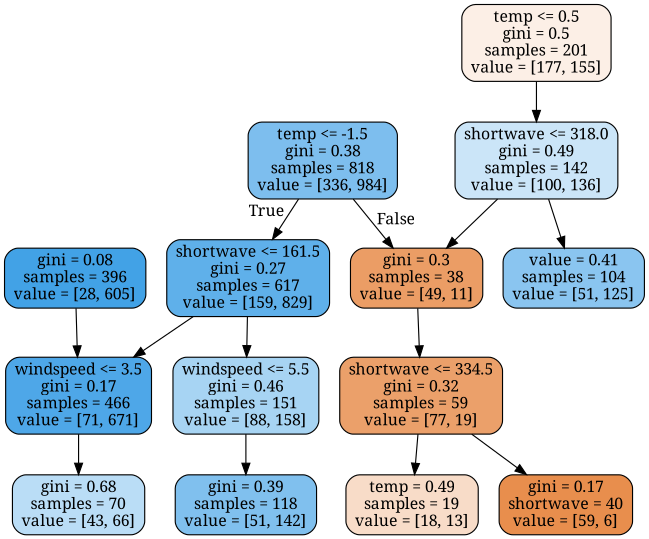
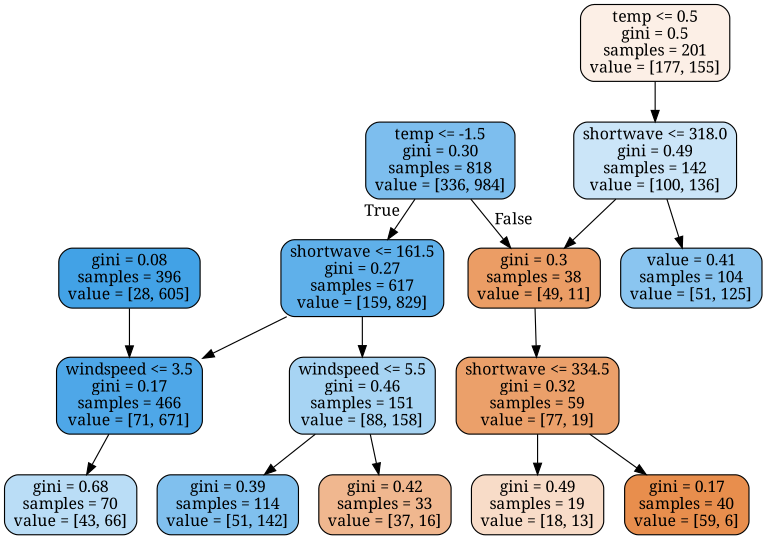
node "temp <= -1.5 gini = 0.38 samples = 818 value = [336, 984]": label "temp <= -1.5 gini = 0.38 samples = 818 value = [336, 984]" -> "temp <= -1.5 gini = 0.30 samples = 818 value = [336, 984]"
node "gini = 0.39 samples = 118 value = [51, 142]": label "gini = 0.39 samples = 118 value = [51, 142]" -> "gini = 0.39 samples = 114 value = [51, 142]"
node "gini = 0.42 samples = 33 value = [37, 16]": added
node "temp = 0.49 samples = 19 value = [18, 13]": label "temp = 0.49 samples = 19 value = [18, 13]" -> "gini = 0.49 samples = 19 value = [18, 13]"
node "gini = 0.17 shortwave = 40 value = [59, 6]": label "gini = 0.17 shortwave = 40 value = [59, 6]" -> "gini = 0.17 samples = 40 value = [59, 6]"
